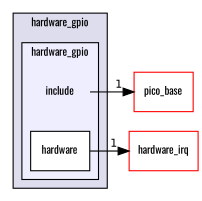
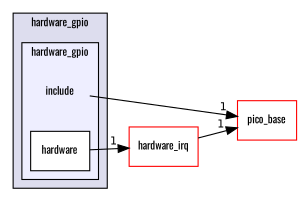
edge "hardware_irq" -> "pico_base": added
